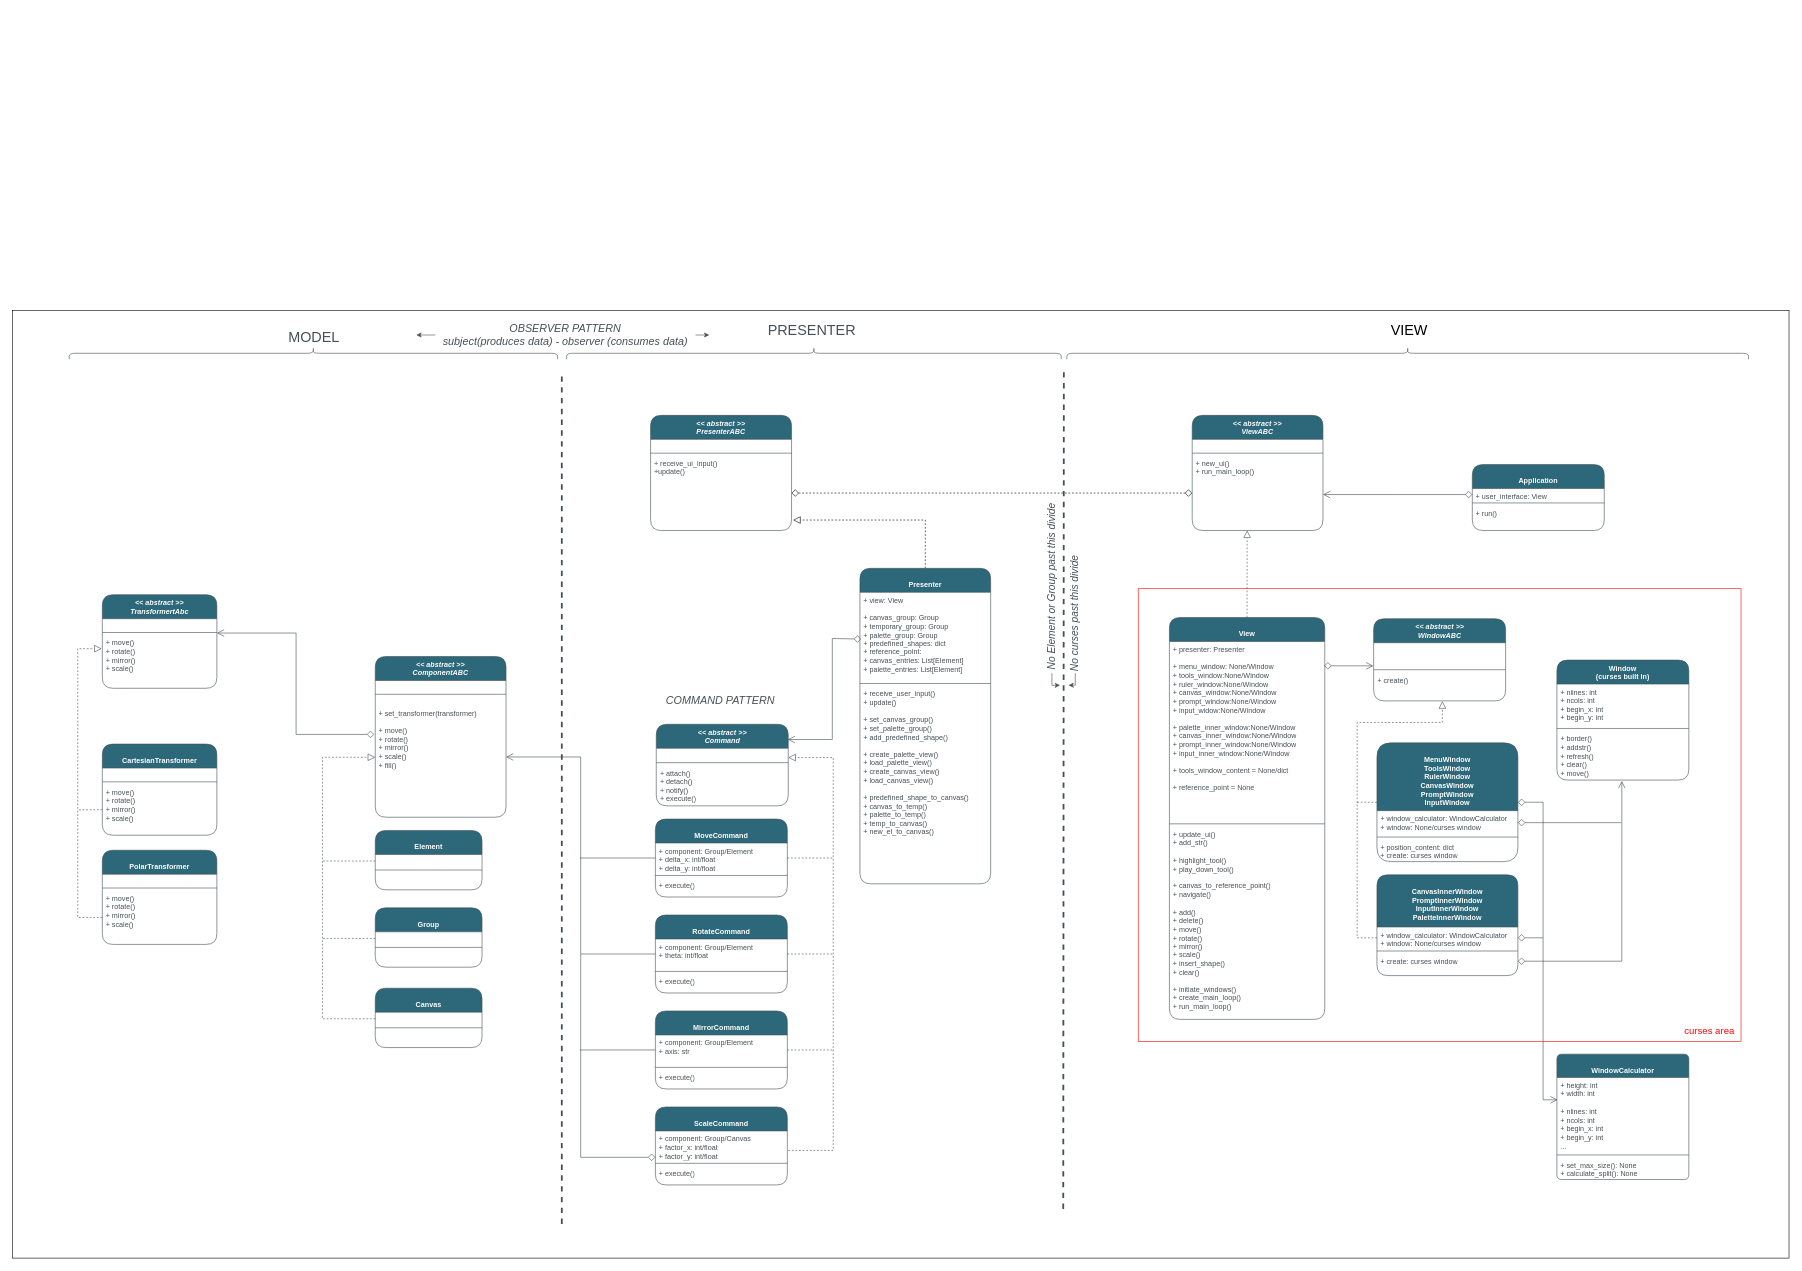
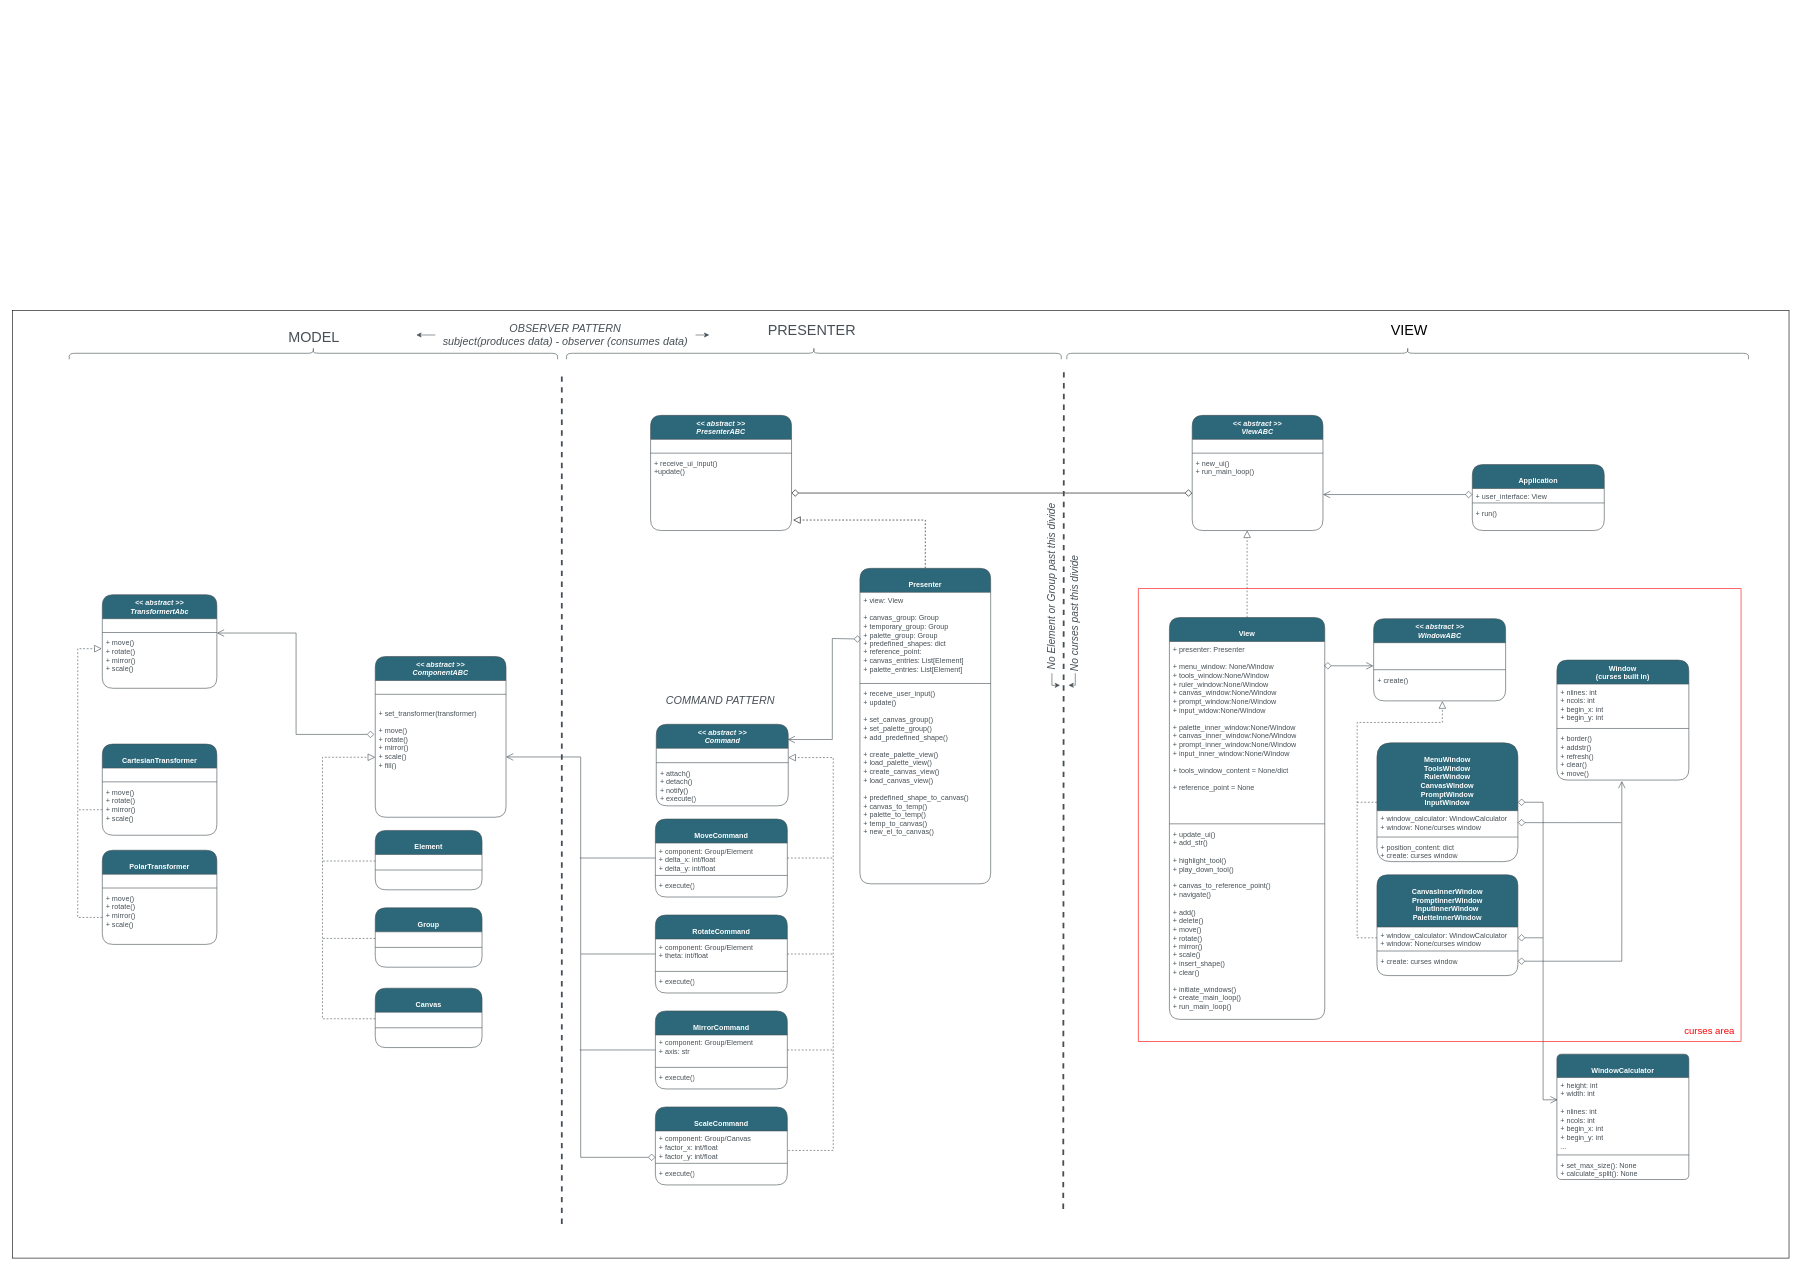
edge "+ receive_ui_input() +update()" -- "+ new_ui() + run_main_loop()": style dashed -> solid
